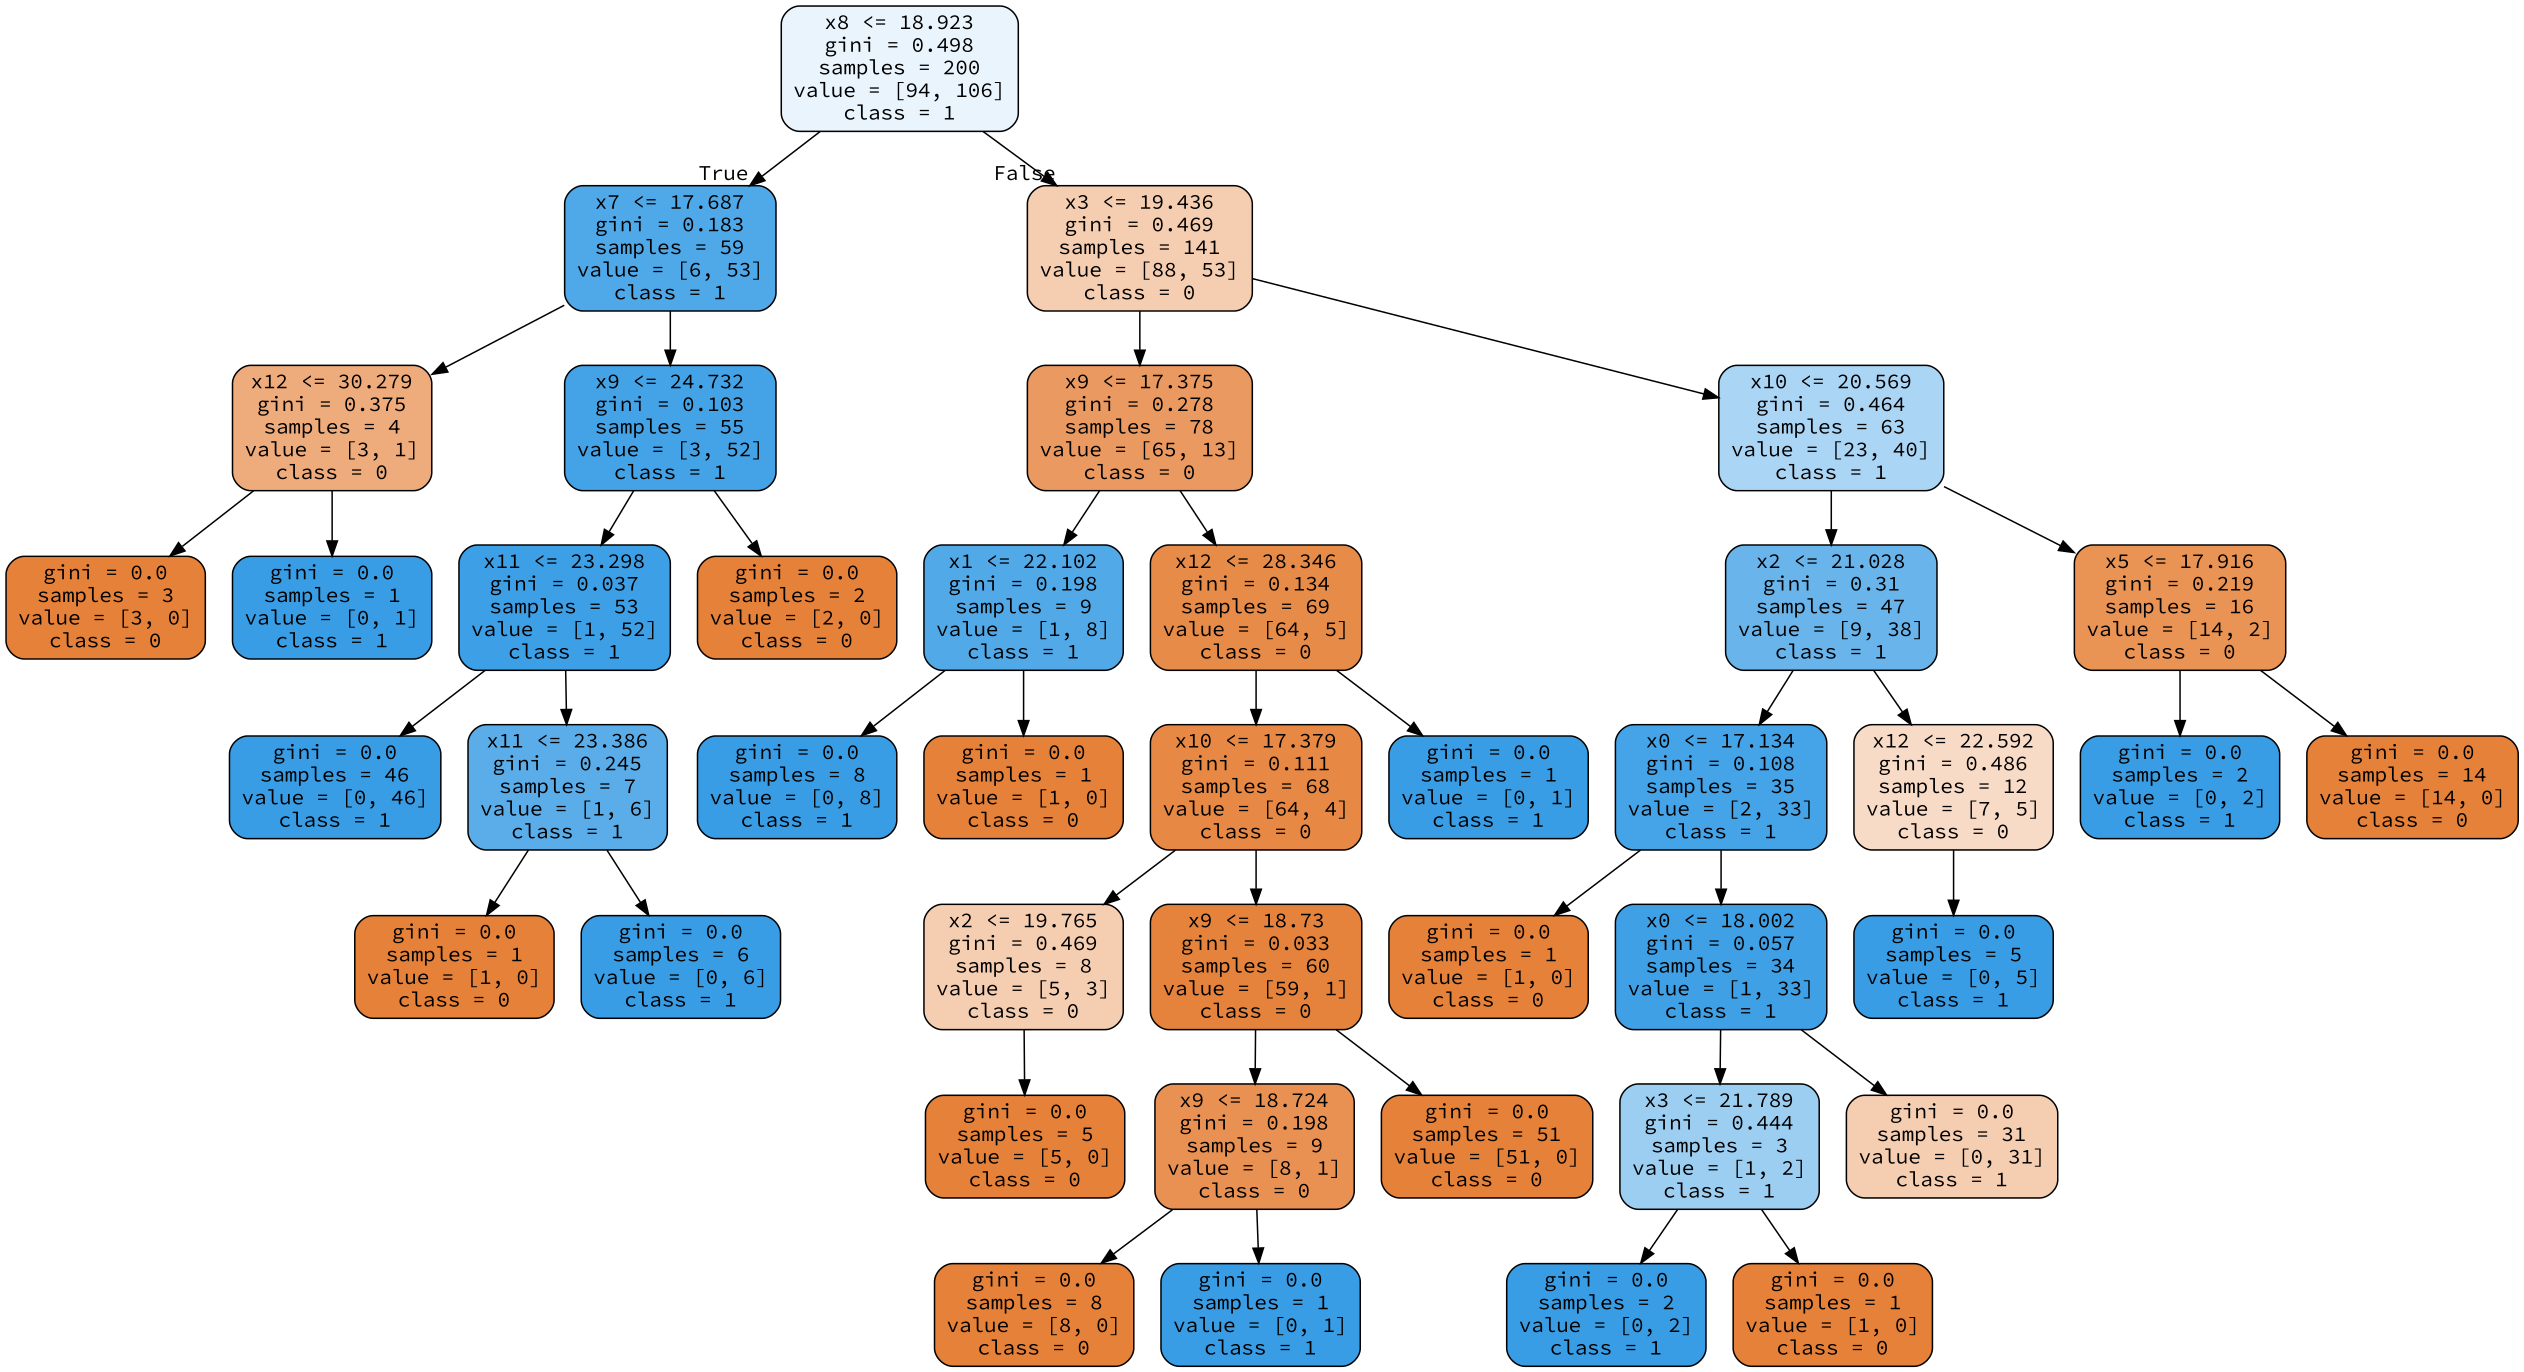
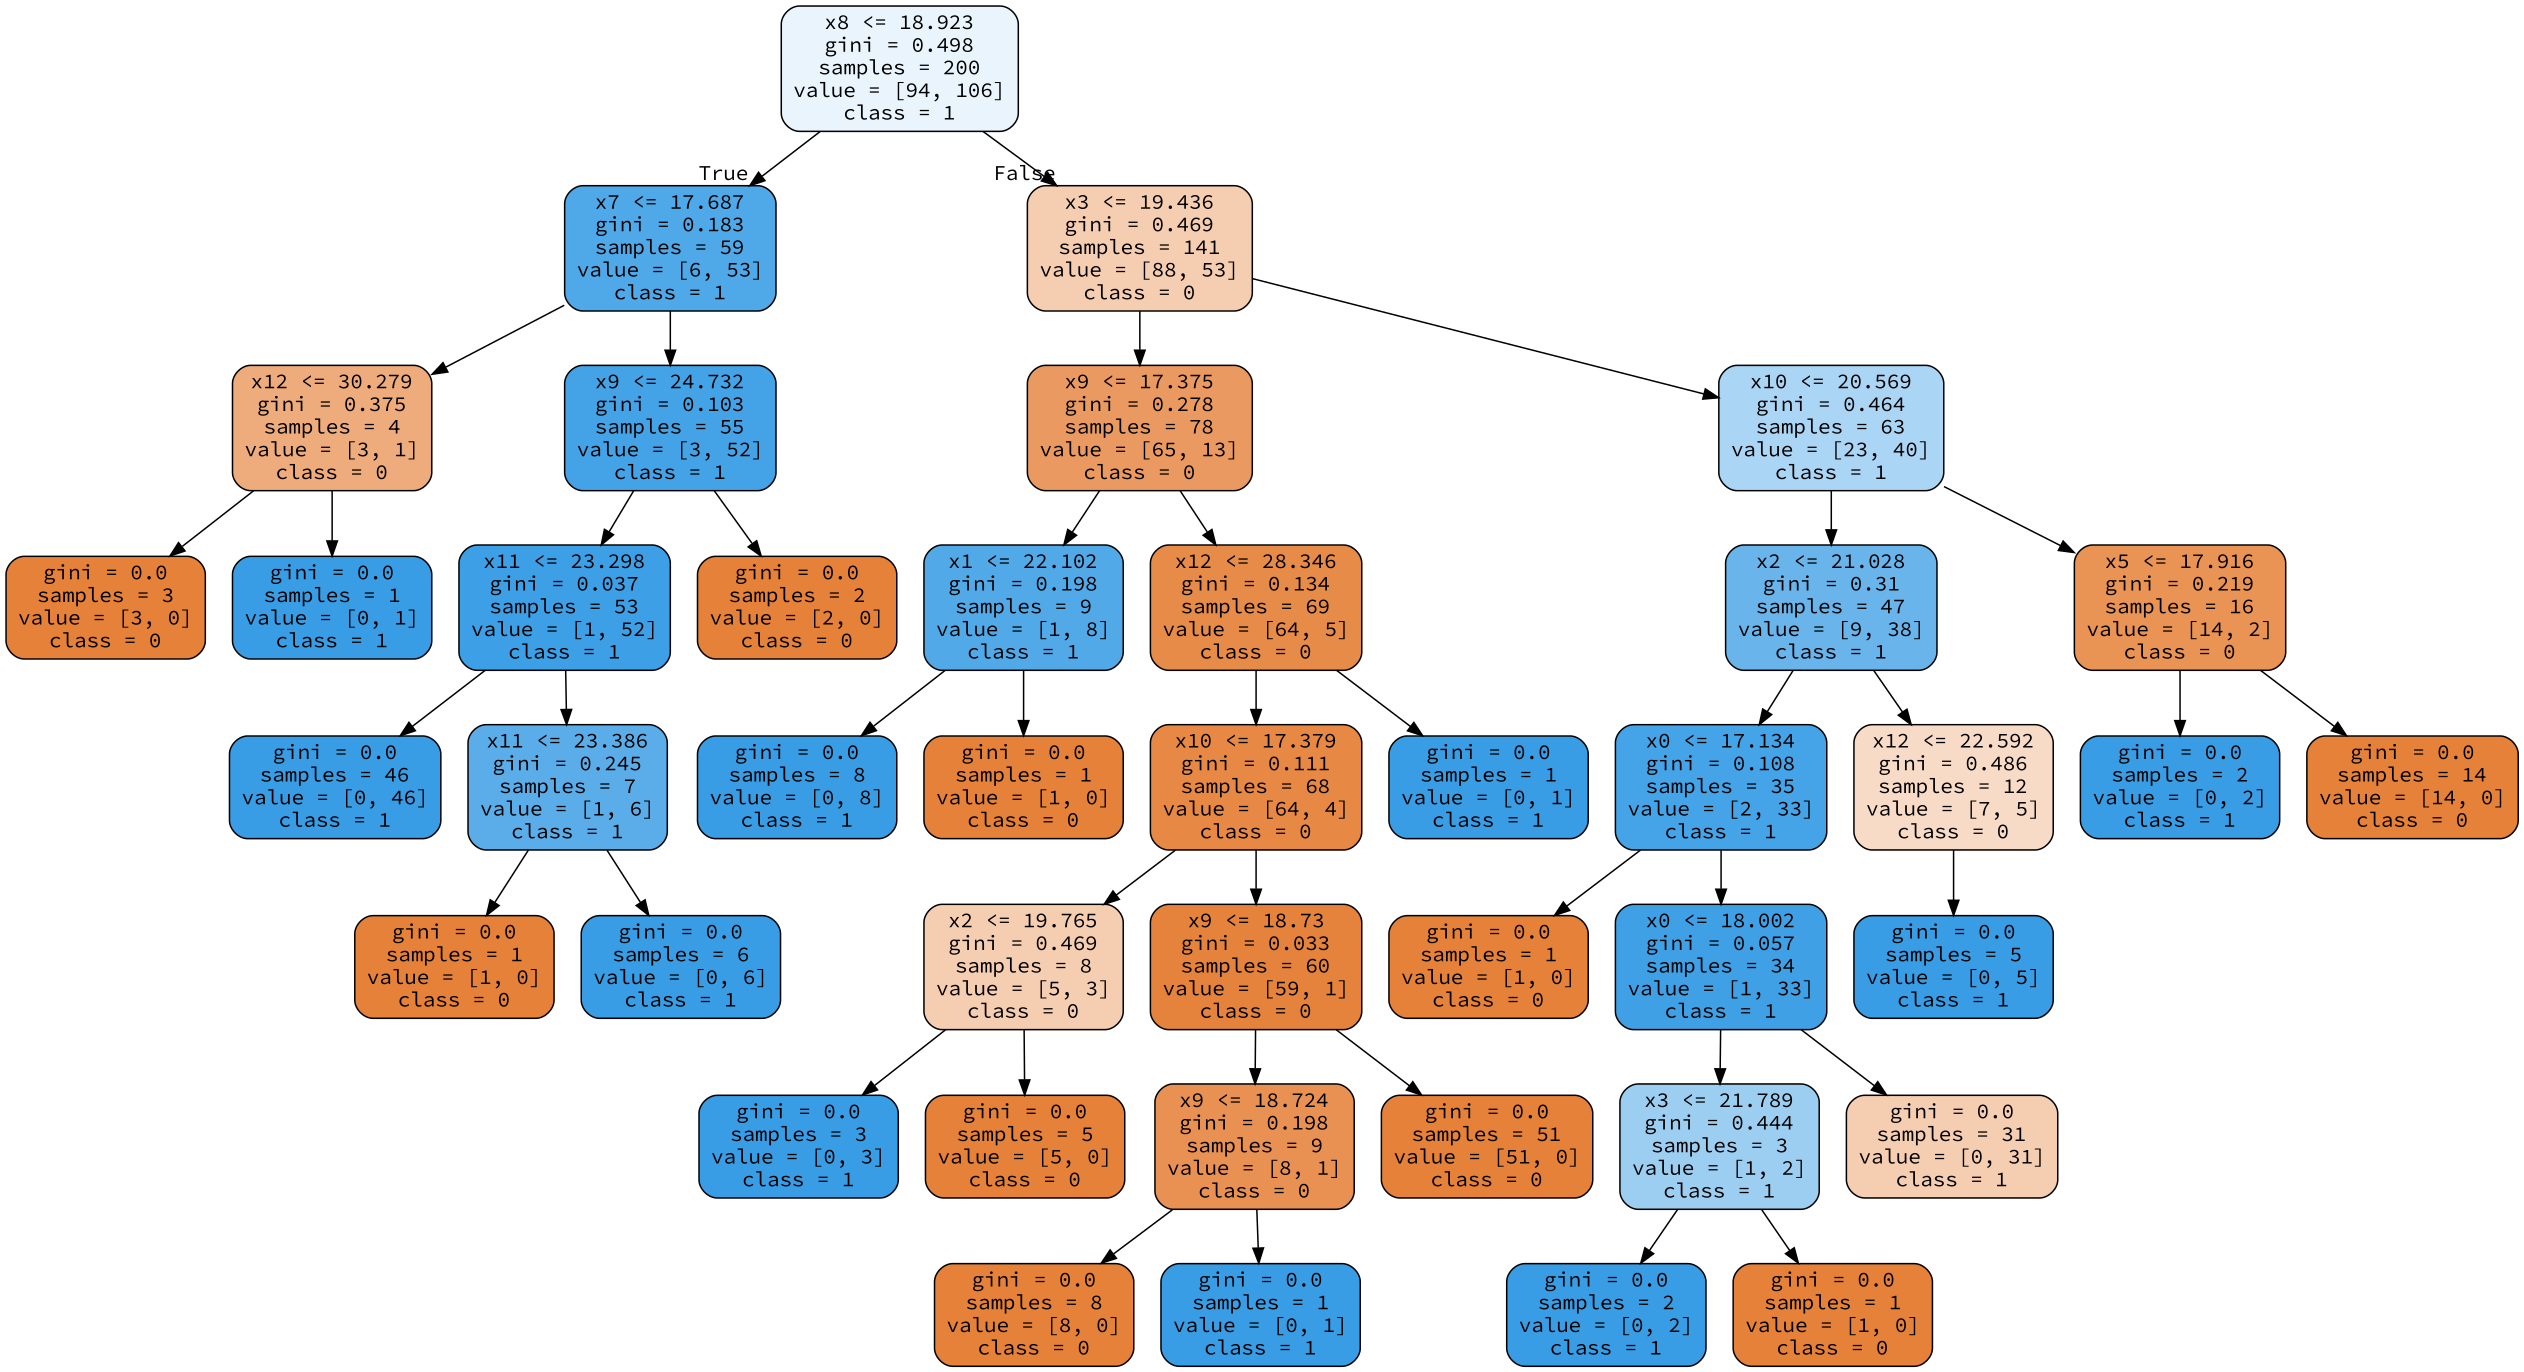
node "gini = 0.0 samples = 3 value = [0, 3] class = 1": added
